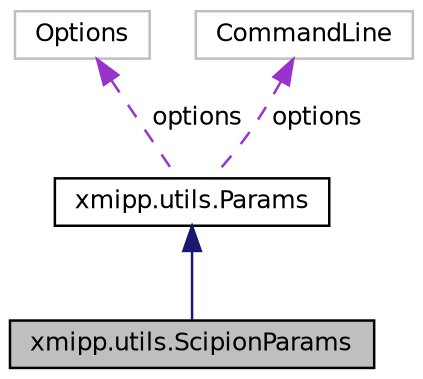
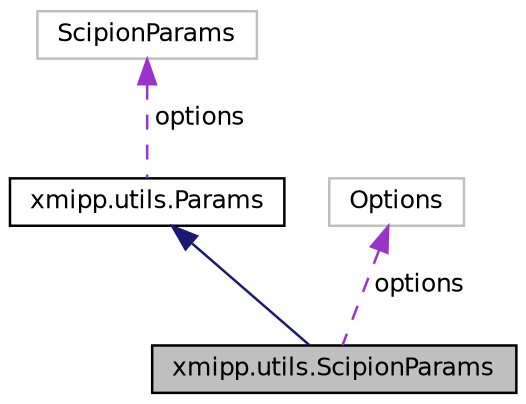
node "CommandLine": label "CommandLine" -> "ScipionParams"
edge "xmipp.utils.Params" -> "Options": now "xmipp.utils.ScipionParams" -> "Options"
